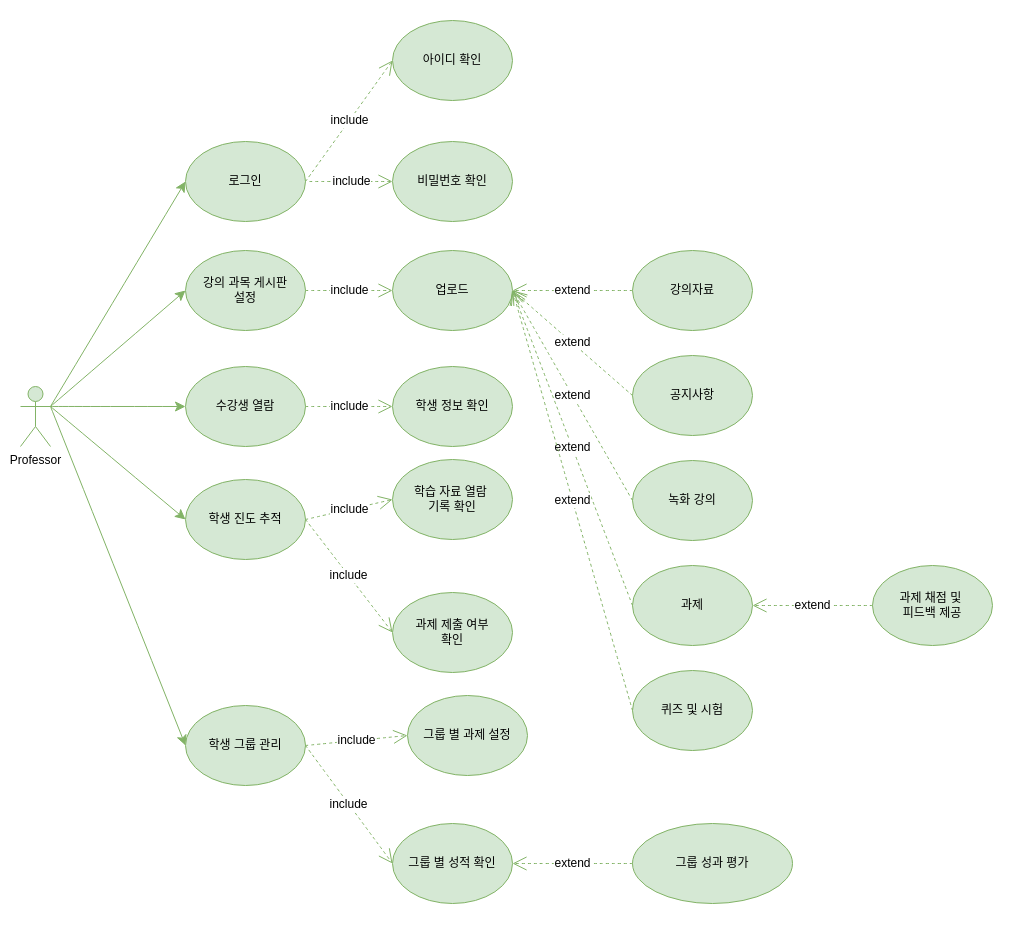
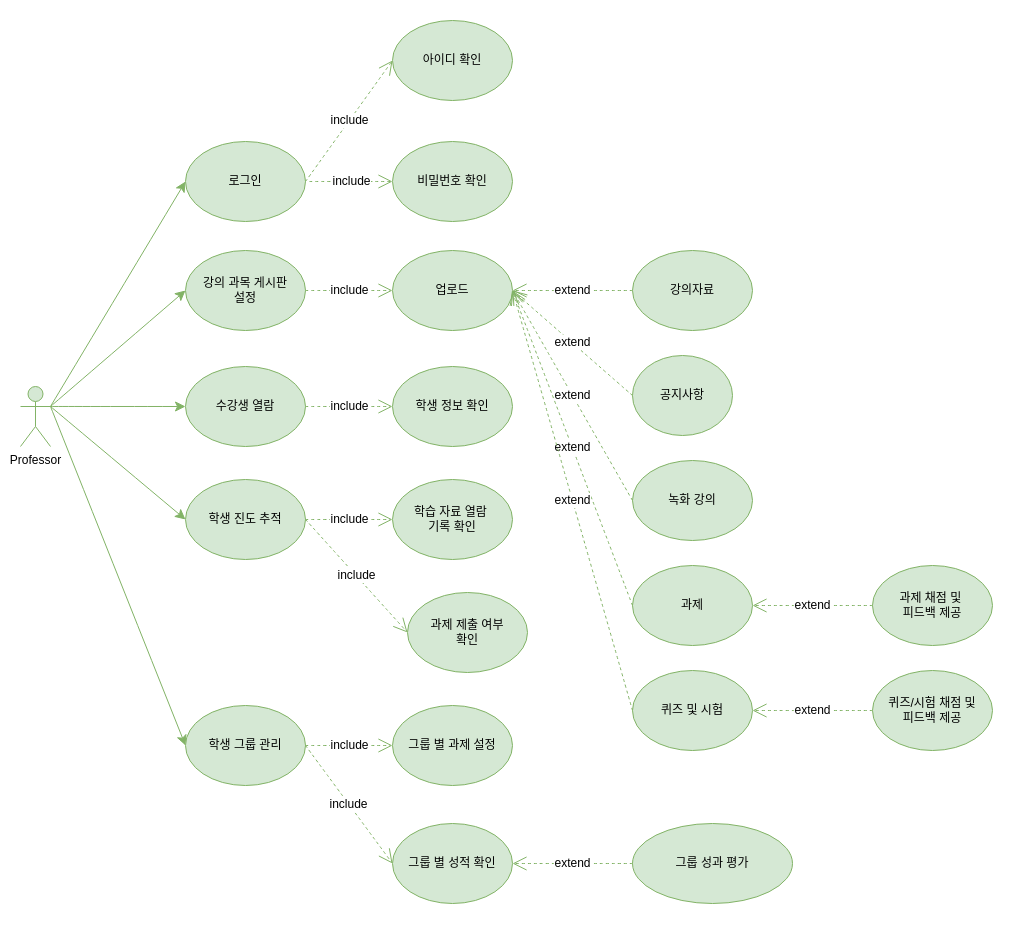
node "공지사항": size 120x80 -> 100x80
node "학습 자료 열람 기록 확인": moved (453, 500) -> (453, 520)
node "과제 제출 여부 확인": moved (453, 633) -> (468, 633)
edge "퀴즈/시험 채점 및 피드백 제공" -> "퀴즈 및 시험": added, label "extend"
node "퀴즈/시험 채점 및 피드백 제공": added
node "그룹 별 과제 설정": moved (468, 736) -> (453, 746)
